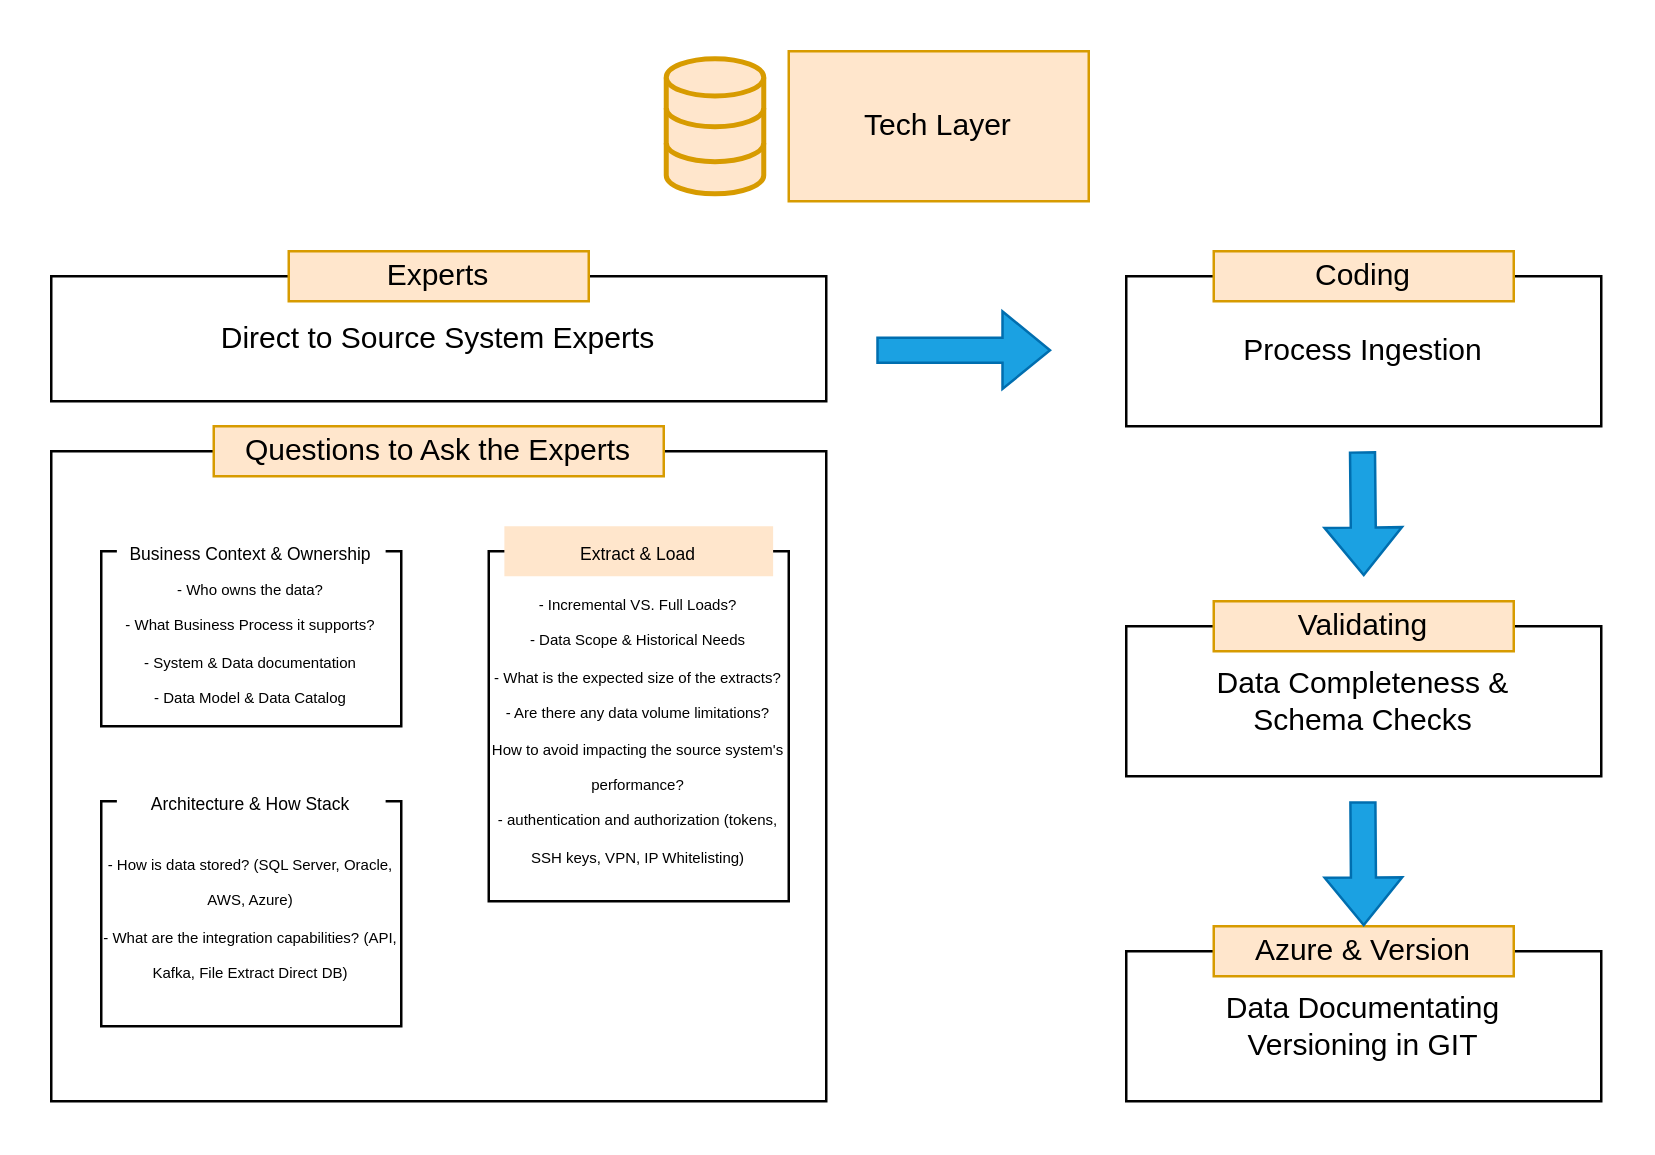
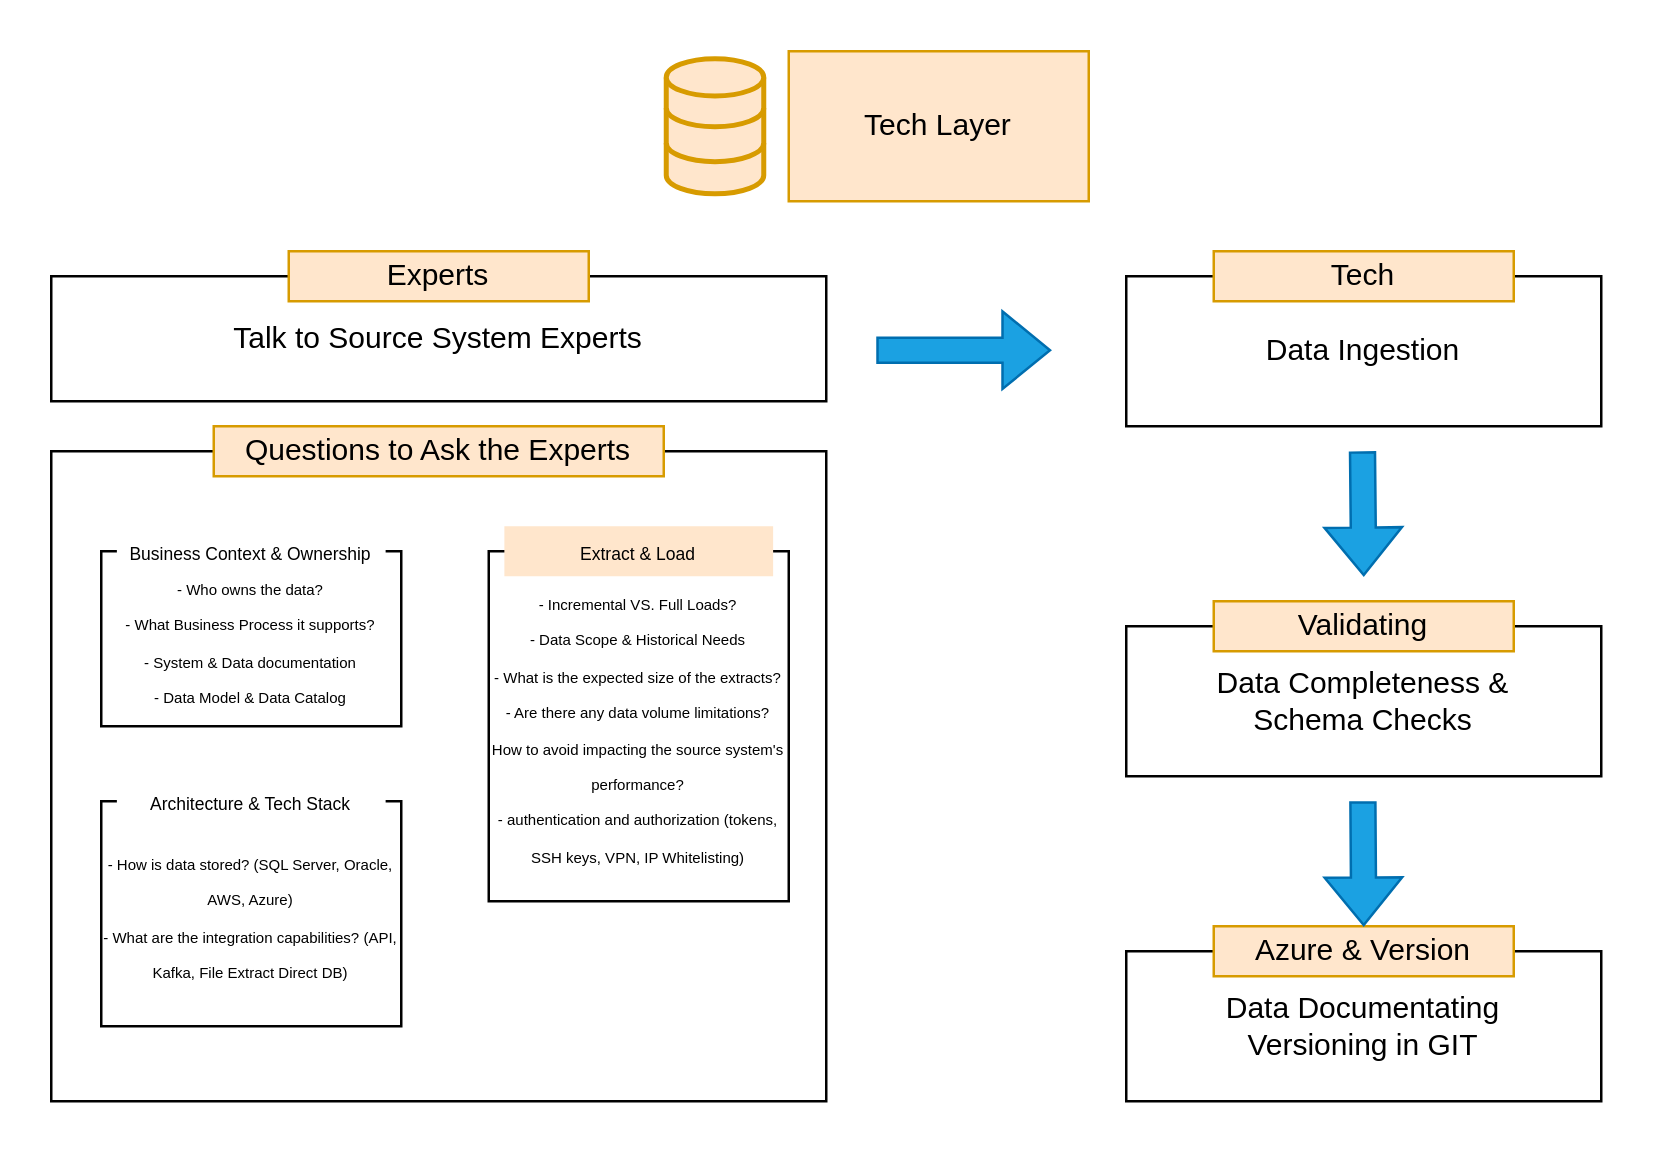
node "Coding": label "Coding" -> "Tech"
node "Direct to Source System Experts": label "Direct to Source System Experts" -> "Talk to Source System Experts"
node "Process Ingestion": label "Process Ingestion" -> "Data Ingestion"
node "Architecture & How Stack": label "Architecture & How Stack" -> "Architecture & Tech Stack"
